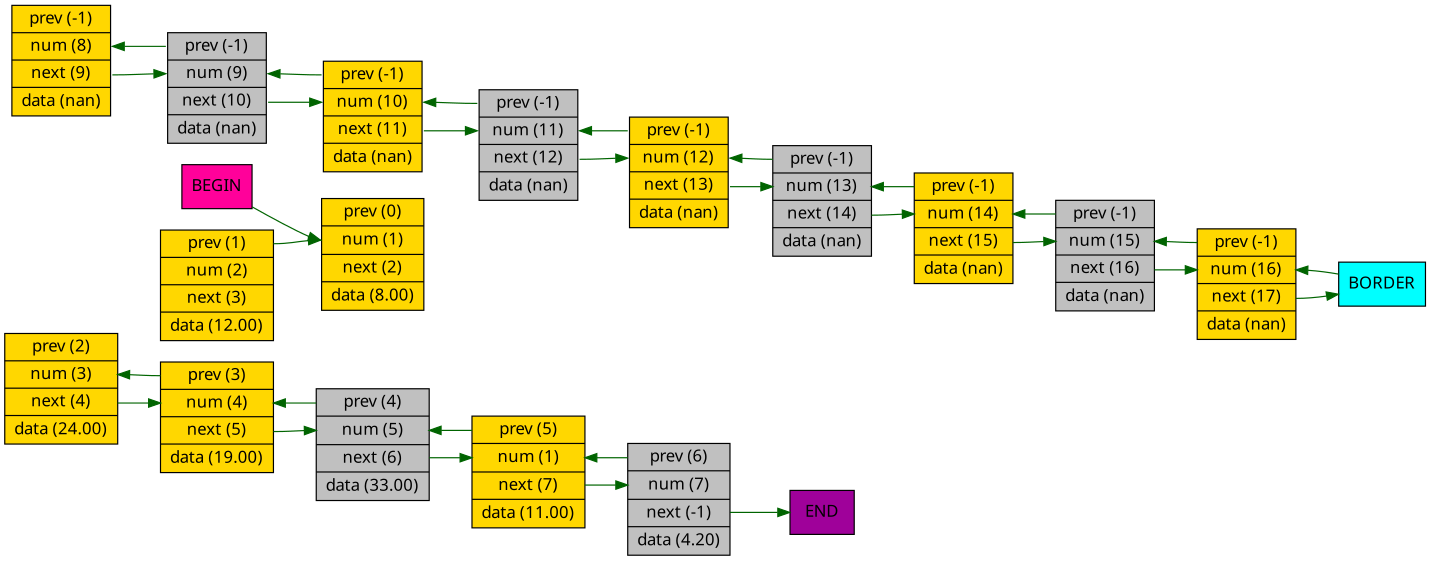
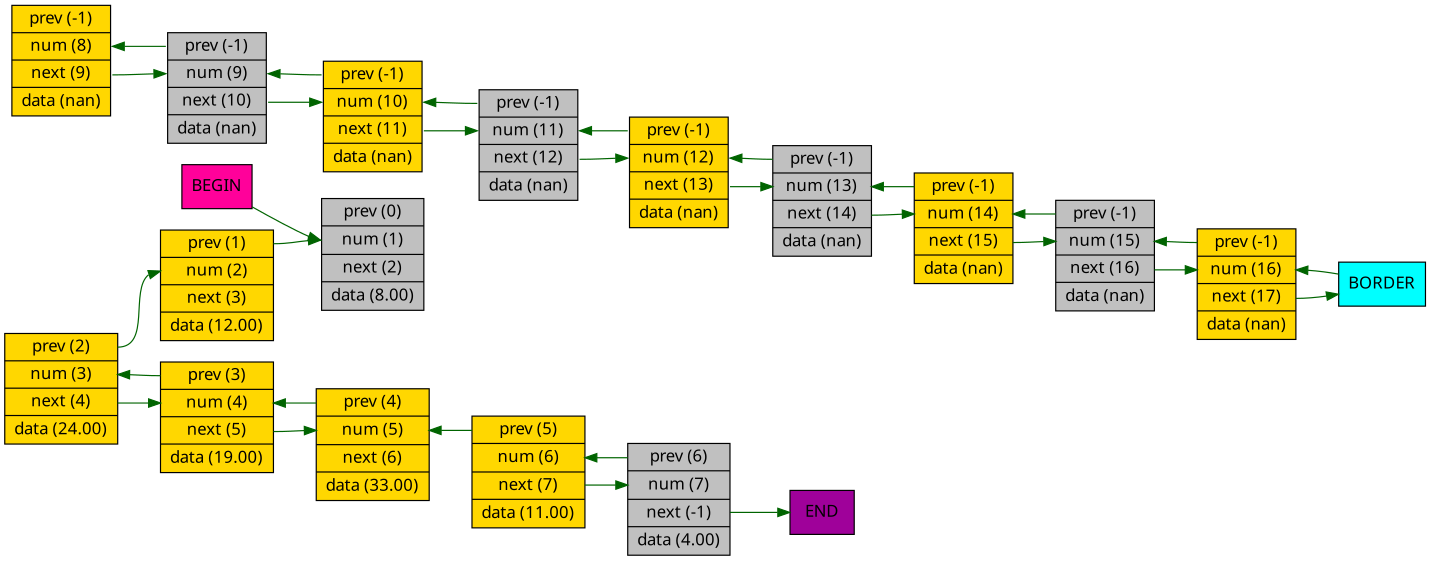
node "prev (0)": fillcolor gold -> grey
edge "prev (2)" -> "prev (1)": added
node "prev (4)": fillcolor grey -> gold
node "prev (5)": text "num (1)" -> "num (6)"
edge "prev (4)" -> "prev (5)": removed
node "prev (6)": text "data (4.20)" -> "data (4.00)"
